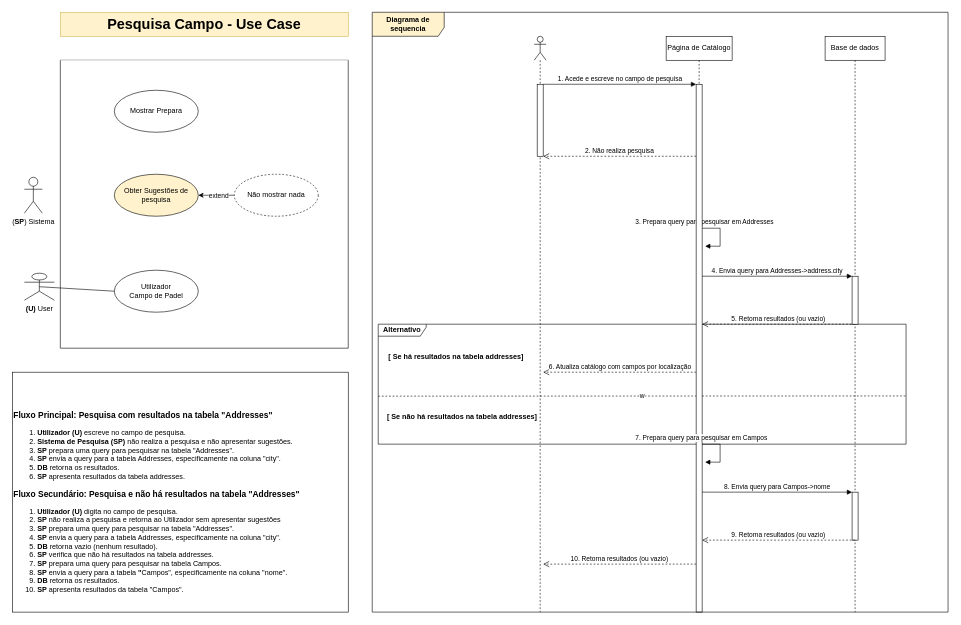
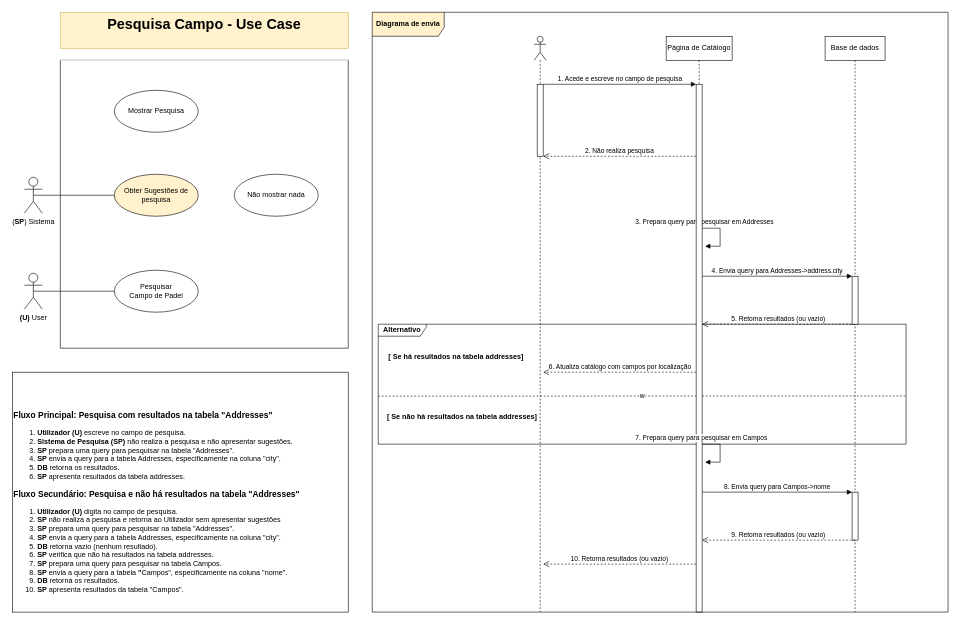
node "Pesquisa Campo - Use Case": size 288x24 -> 288x36
node "Diagrama de sequencia": label "Diagrama de sequencia" -> "Diagrama de envia"
node "Mostrar Prepara": label "Mostrar Prepara" -> "Mostrar Pesquisa"
edge "(SP) Sistema" -- "Obter Sugestões de pesquisa": added
edge "Não mostrar nada" -> "Obter Sugestões de pesquisa": removed, label "extend"
node "Não mostrar nada": style dashed -> solid
node "(U) User": size 30x27 -> 18x36
node "Utilizador Campo de Padel": label "Utilizador Campo de Padel" -> "Pesquisar Campo de Padel"
